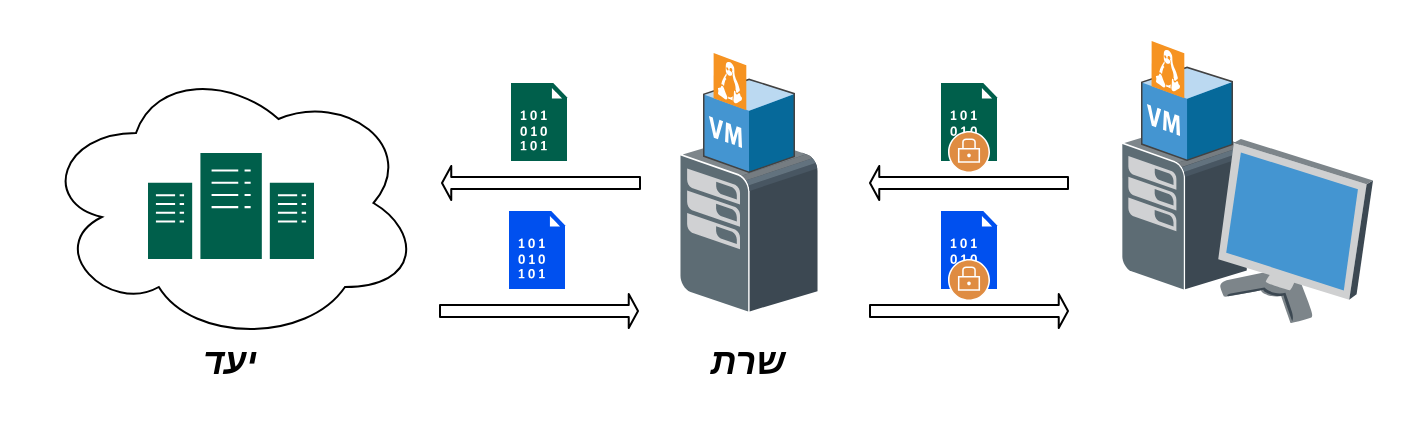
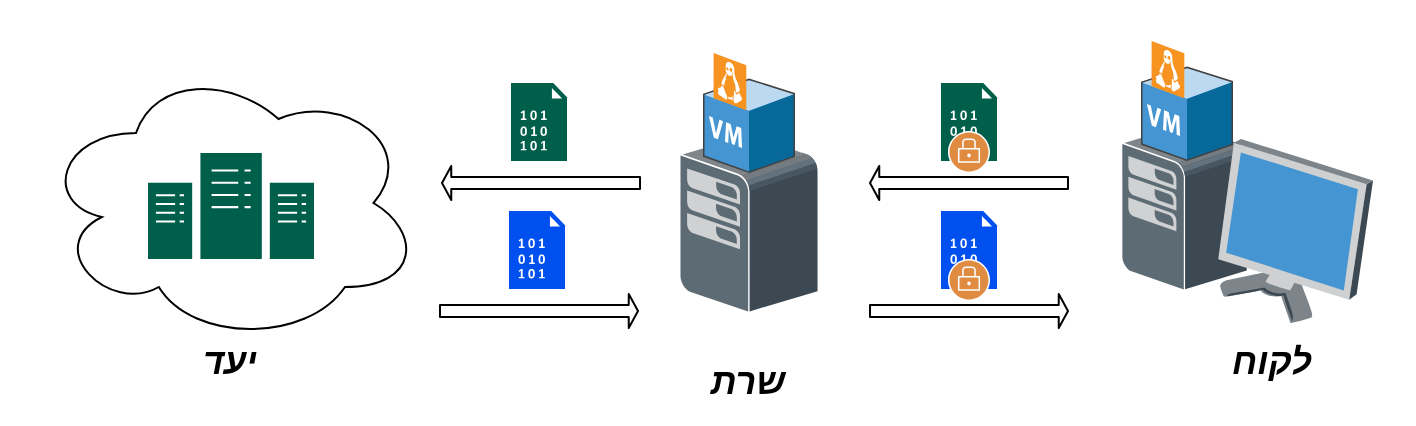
node "שרת": moved (749, 363) -> (749, 383)
node "לקוח": added
